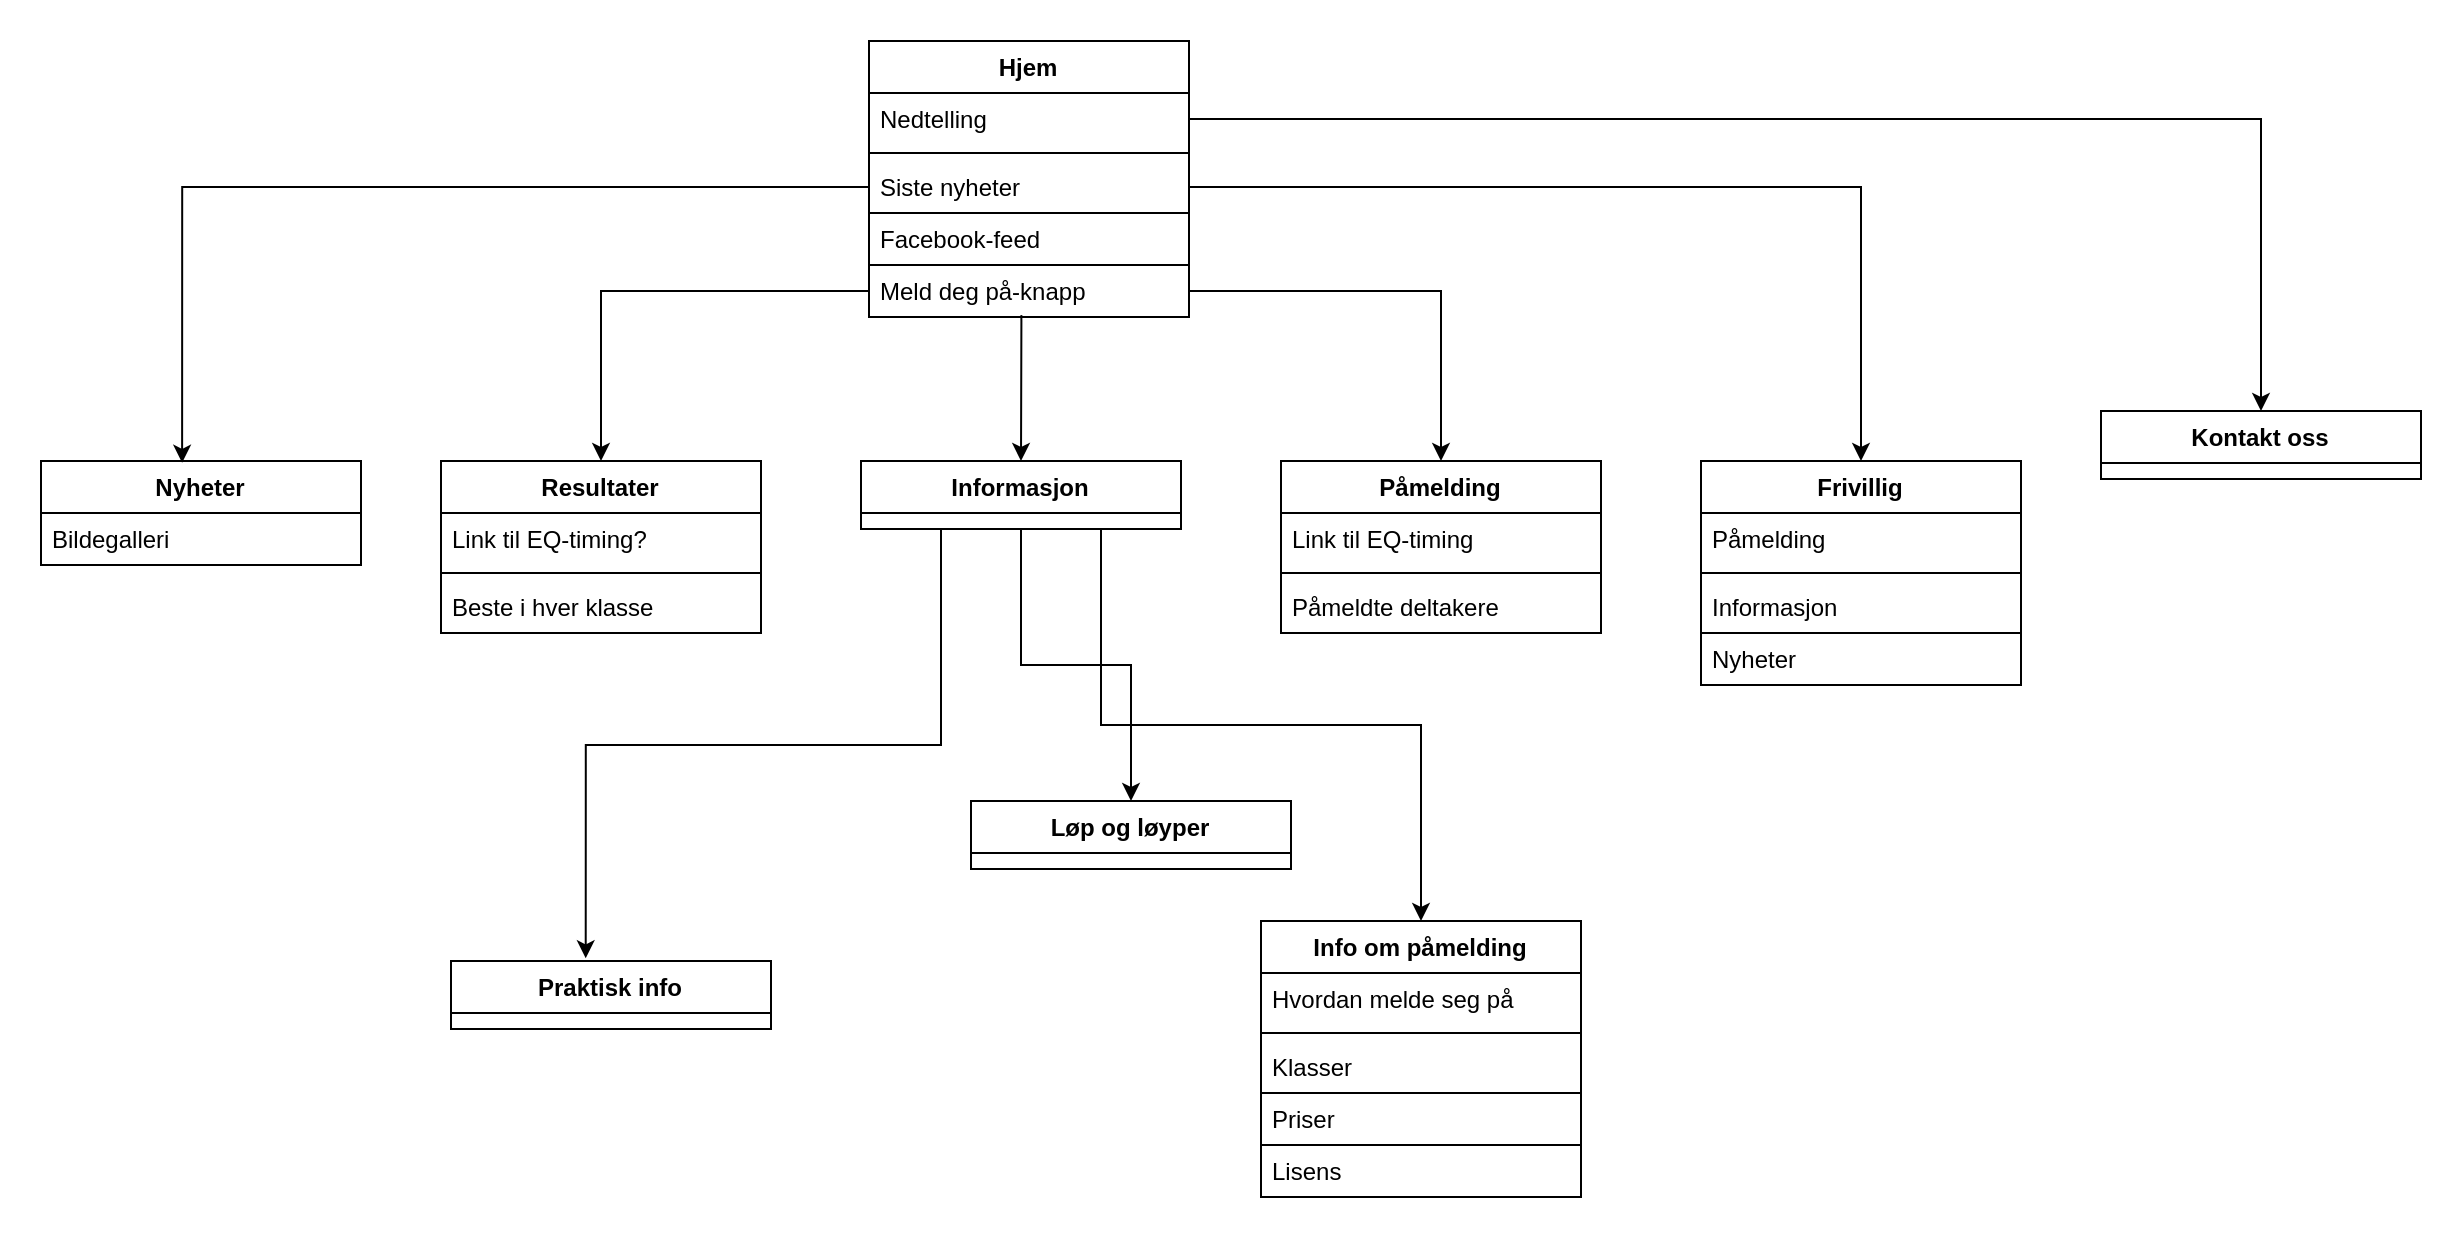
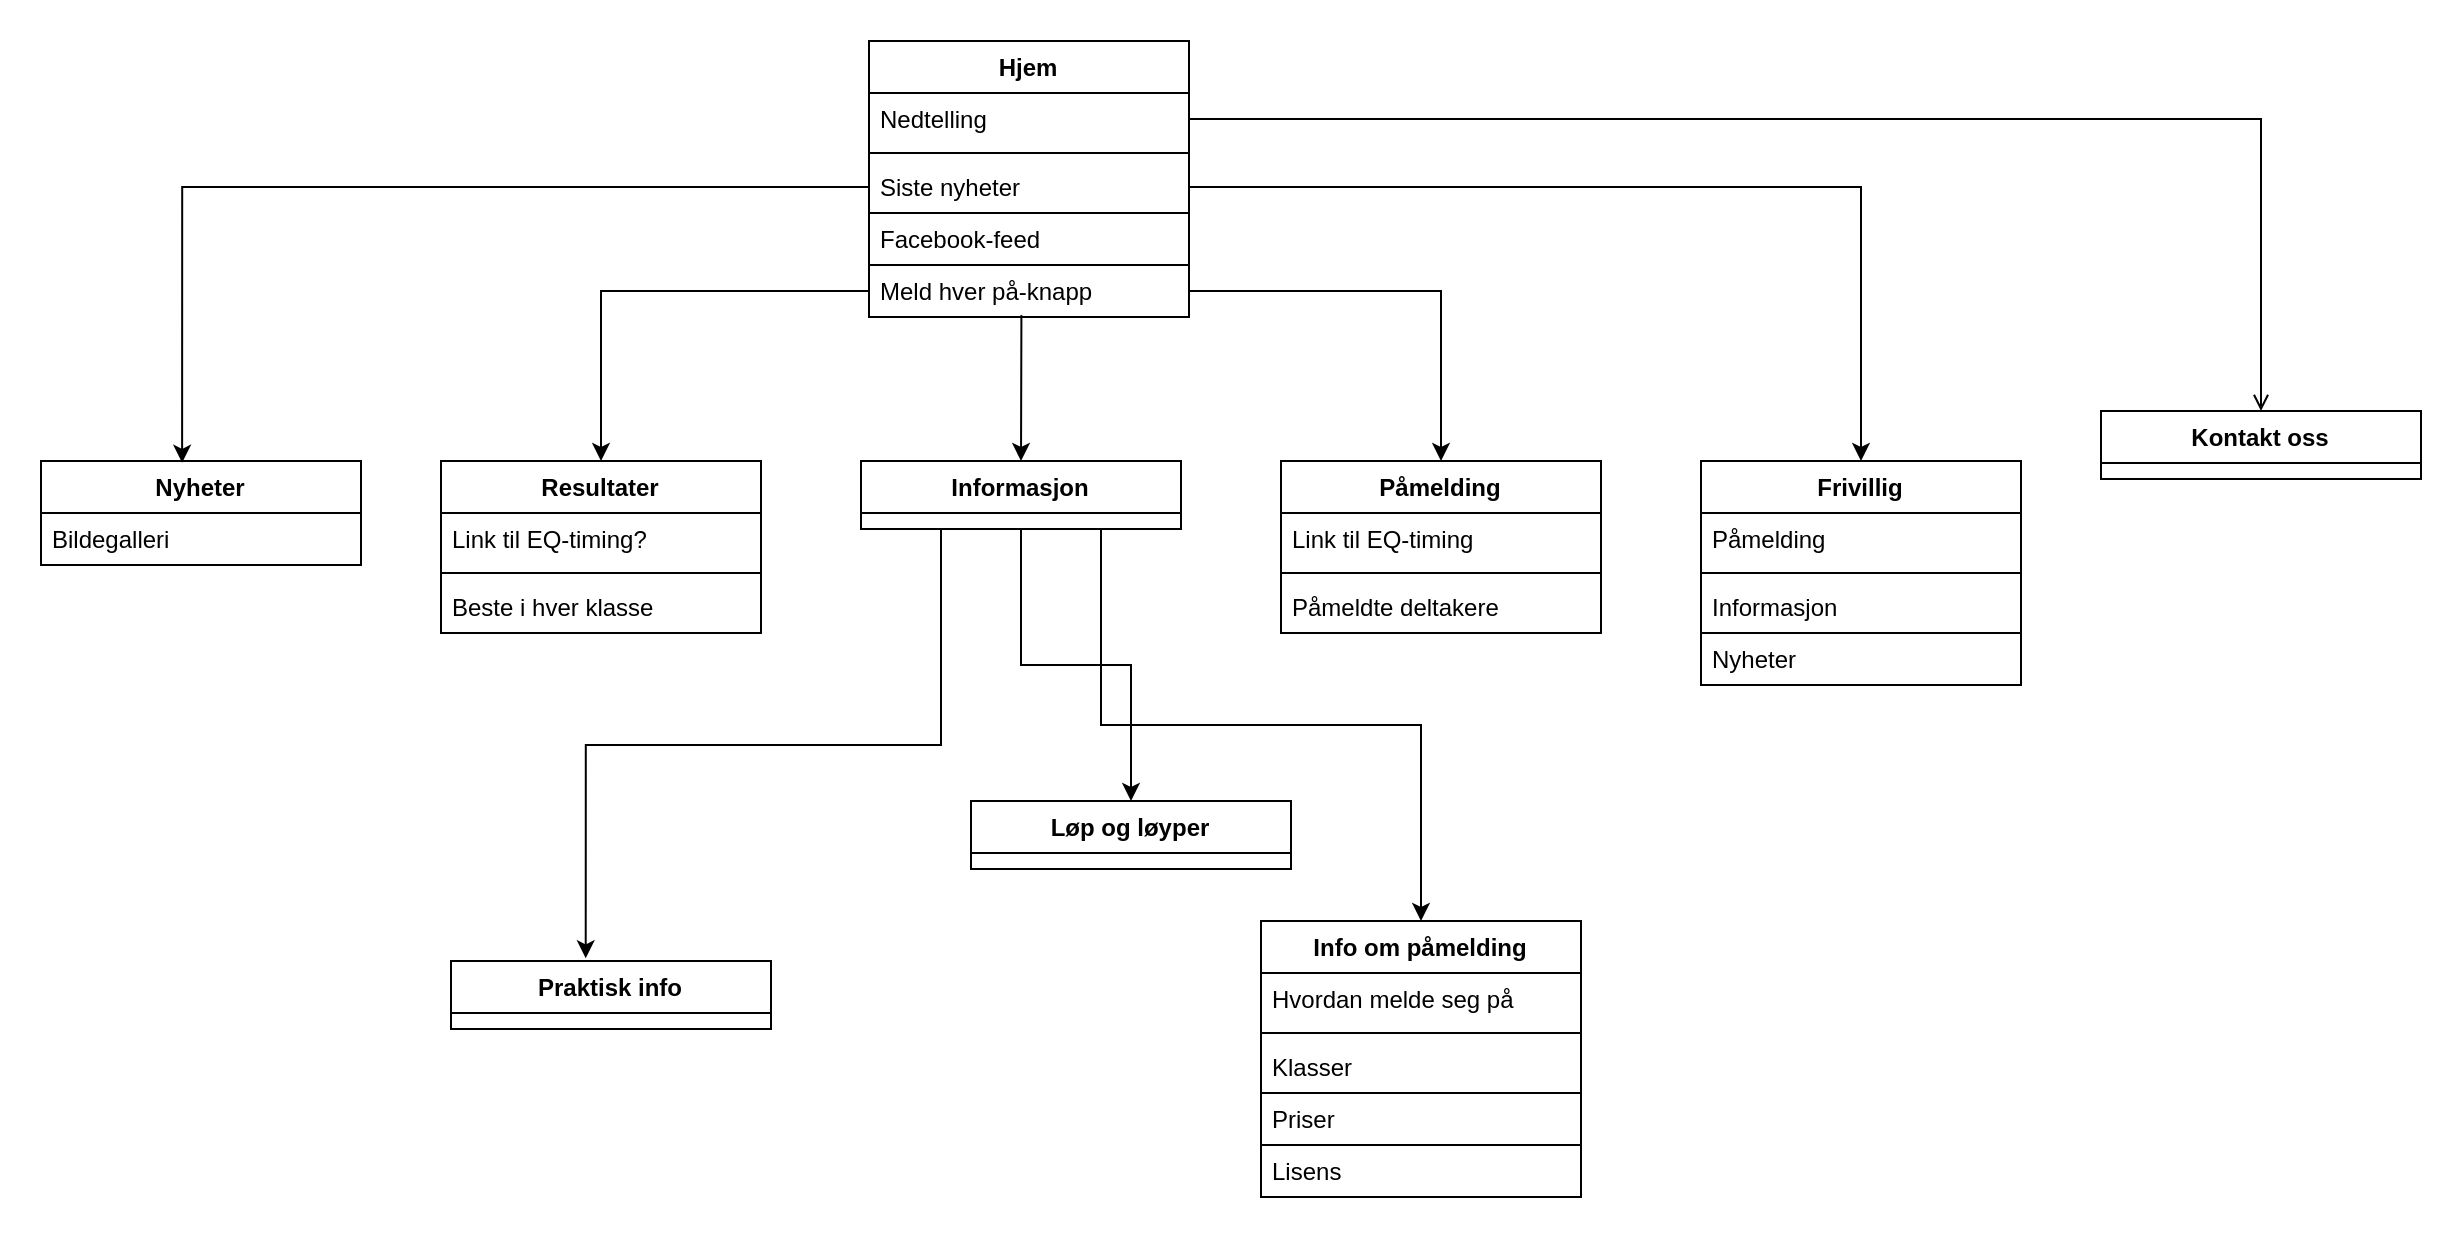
node "Meld deg på-knapp": label "Meld deg på-knapp" -> "Meld hver på-knapp"
edge "Nedtelling" -> "Kontakt oss": arrowhead classic -> open
